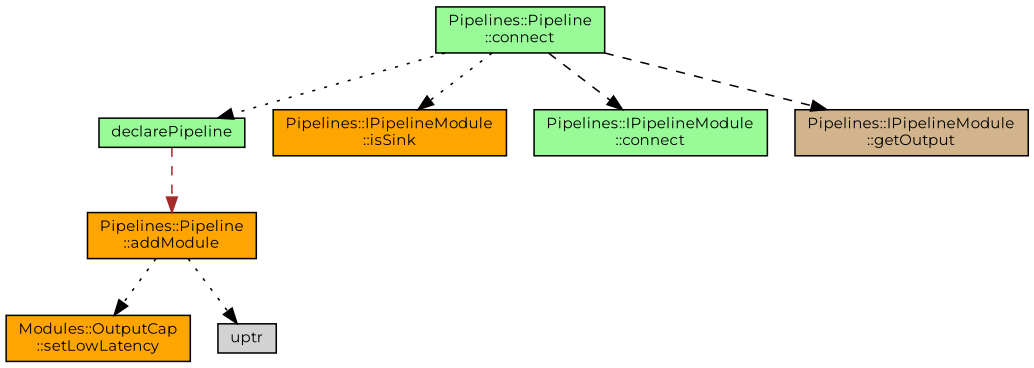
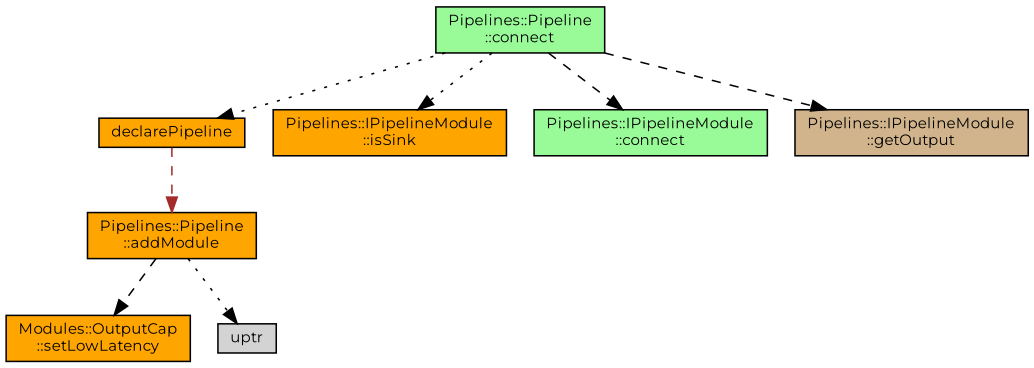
node "declarePipeline": fillcolor palegreen -> orange
edge "Pipelines::Pipeline ::addModule" -> "Modules::OutputCap ::setLowLatency": style dotted -> dashed
